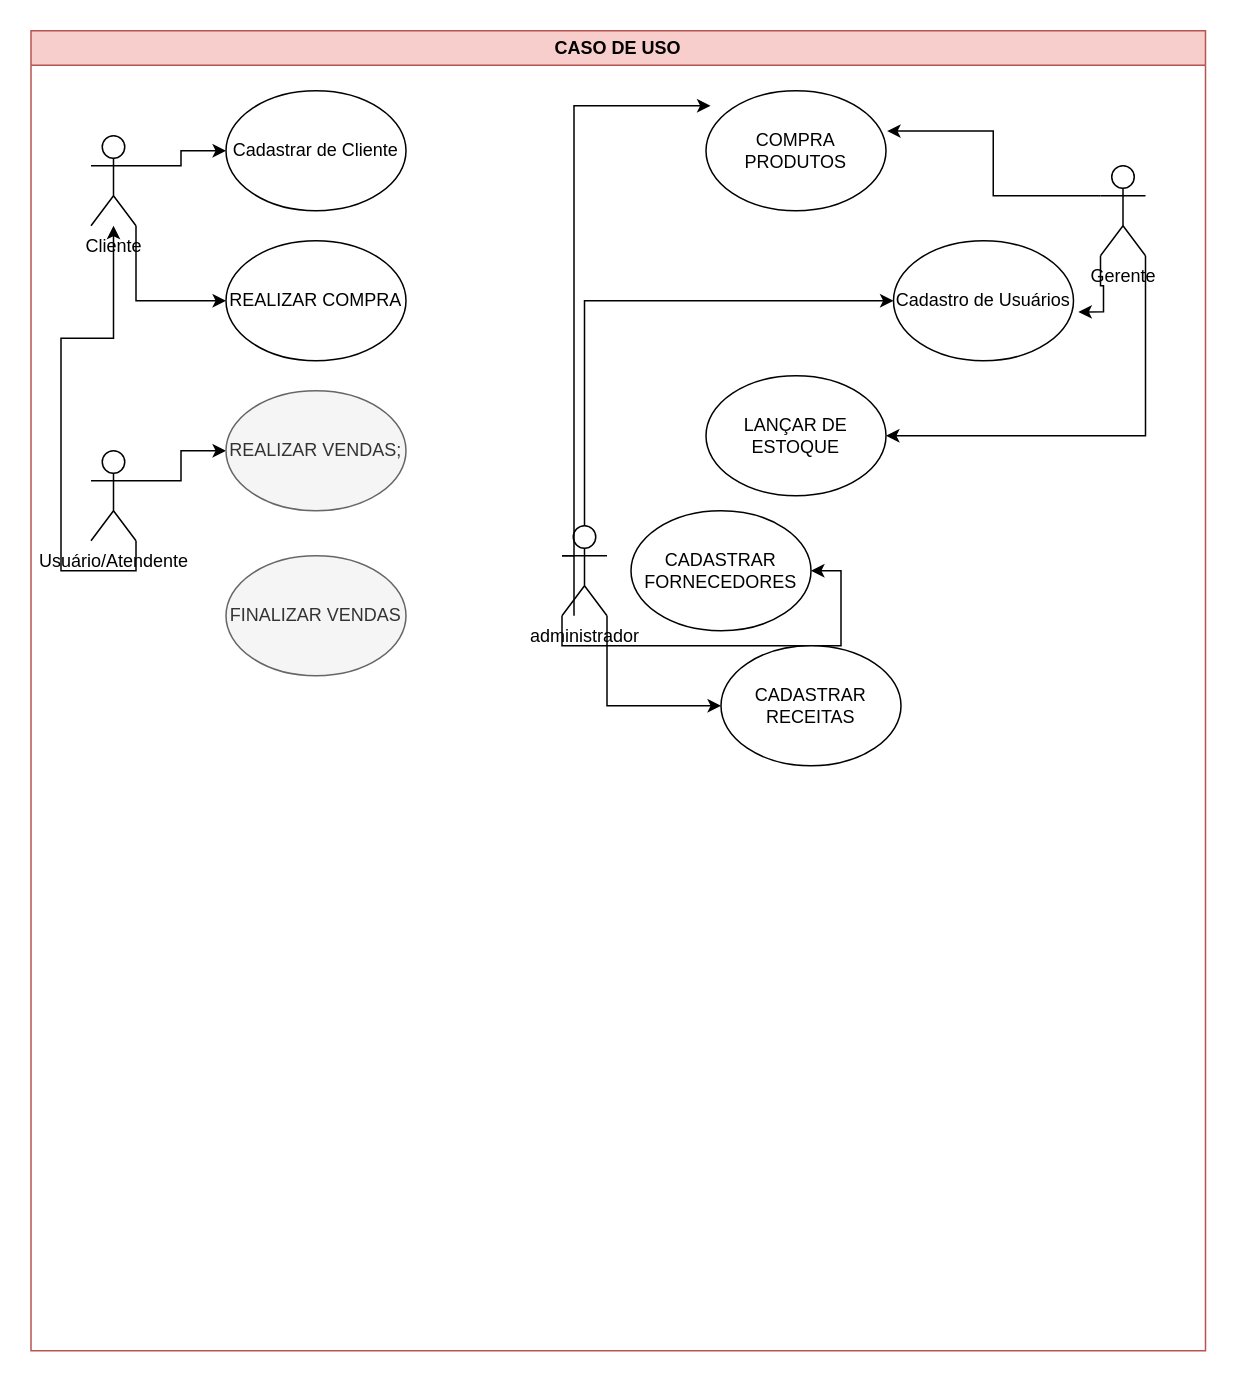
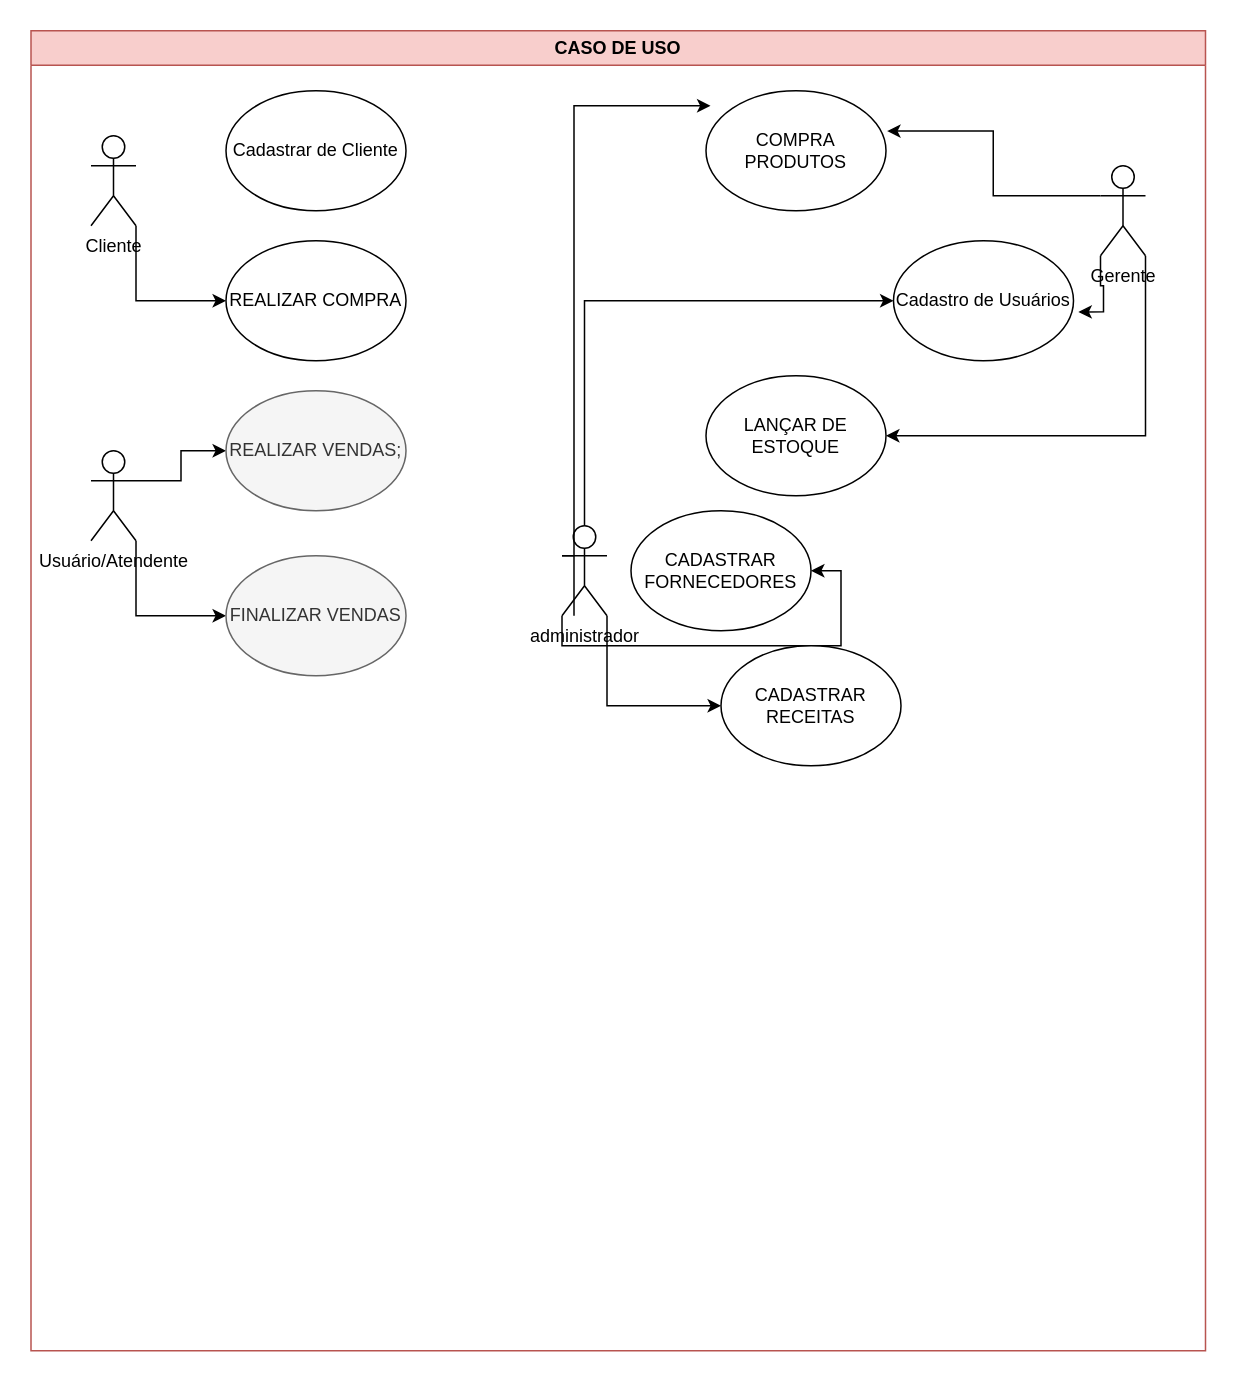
edge "Cliente" -> "Cadastrar de Cliente": removed
edge "Usuário/Atendente" -> "Cliente": now "Usuário/Atendente" -> "FINALIZAR VENDAS"
